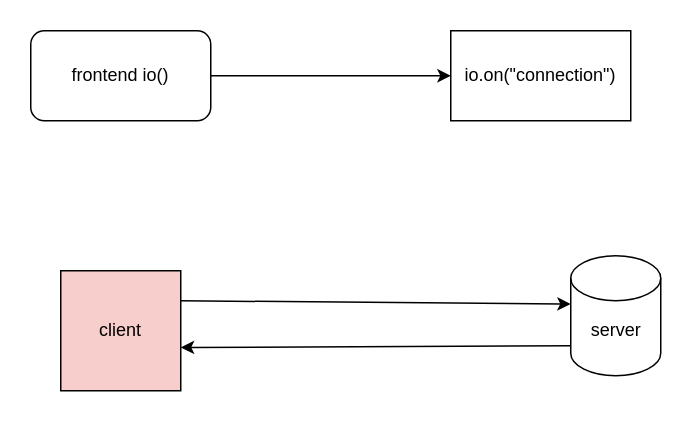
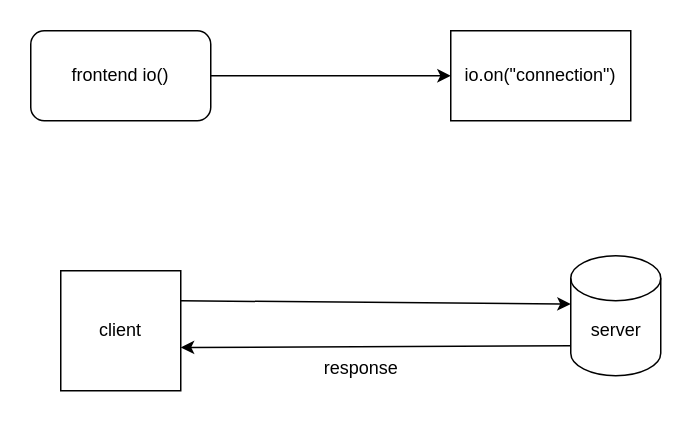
node "client": fillcolor #f8cecc -> #ffffff
node "response": added
